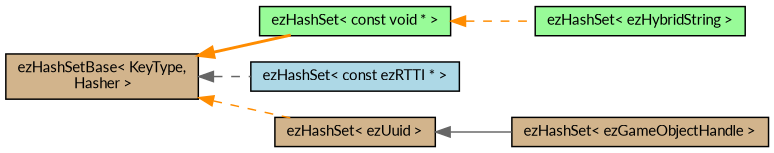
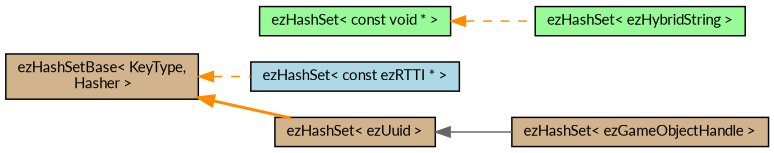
edge "ezHashSet< const void * >" -> "ezHashSetBase< KeyType, Hasher >": removed
edge "ezHashSet< const ezRTTI * >" -> "ezHashSetBase< KeyType, Hasher >": color gray40 -> darkorange
edge "ezHashSet< ezUuid >" -> "ezHashSetBase< KeyType, Hasher >": style dashed -> bold
